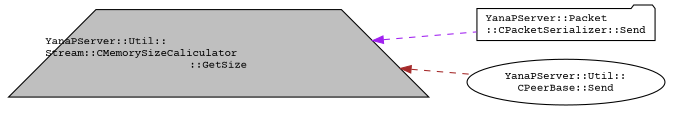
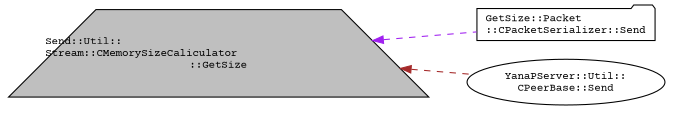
node "YanaPServer::Packet ::CPacketSerializer::Send": label "YanaPServer::Packet ::CPacketSerializer::Send" -> "GetSize::Packet ::CPacketSerializer::Send"
node "YanaPServer::Util:: Stream::CMemorySizeCaliculator ::GetSize": label "YanaPServer::Util:: Stream::CMemorySizeCaliculator ::GetSize" -> "Send::Util:: Stream::CMemorySizeCaliculator ::GetSize"
